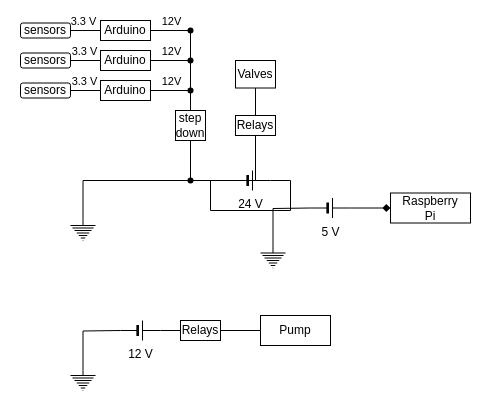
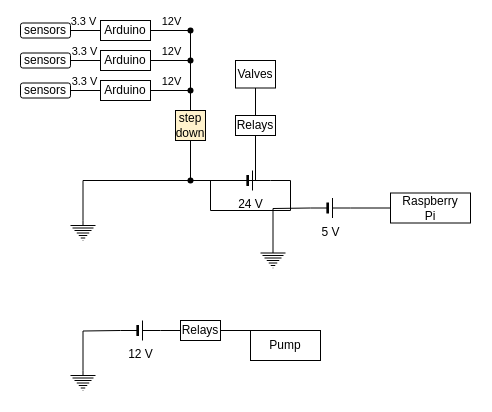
node "step down": fillcolor #ffffff -> #fff2cc
edge "5 V" -> "Raspberry Pi": arrowhead diamond -> none
node "Pump": moved (296, 331) -> (286, 346)
